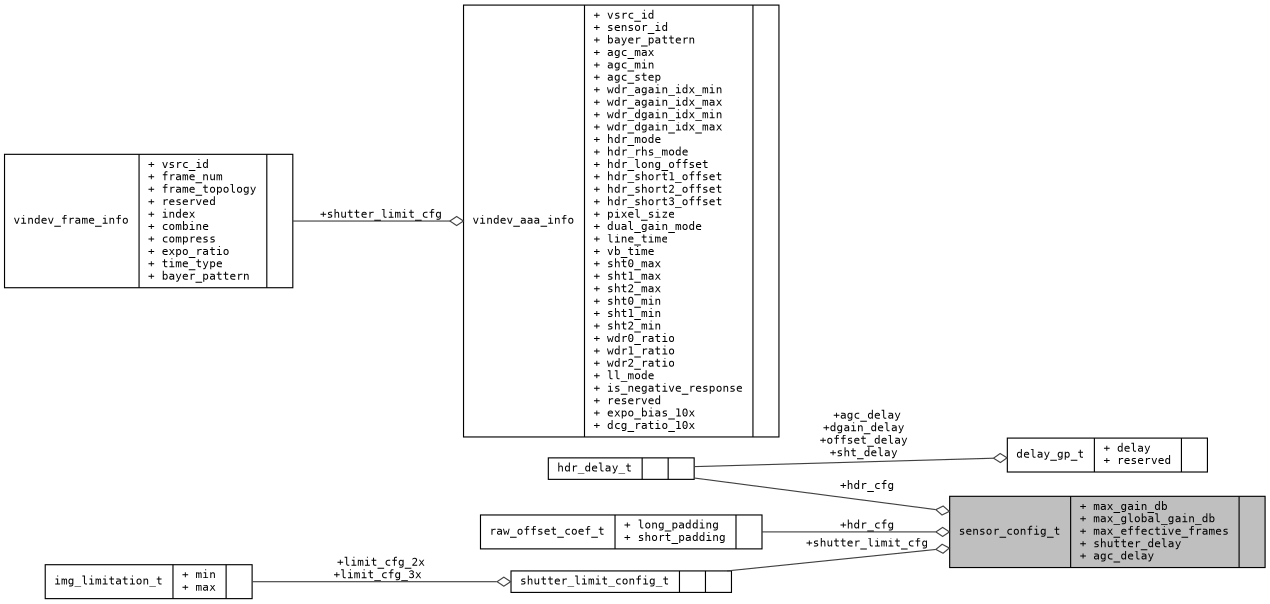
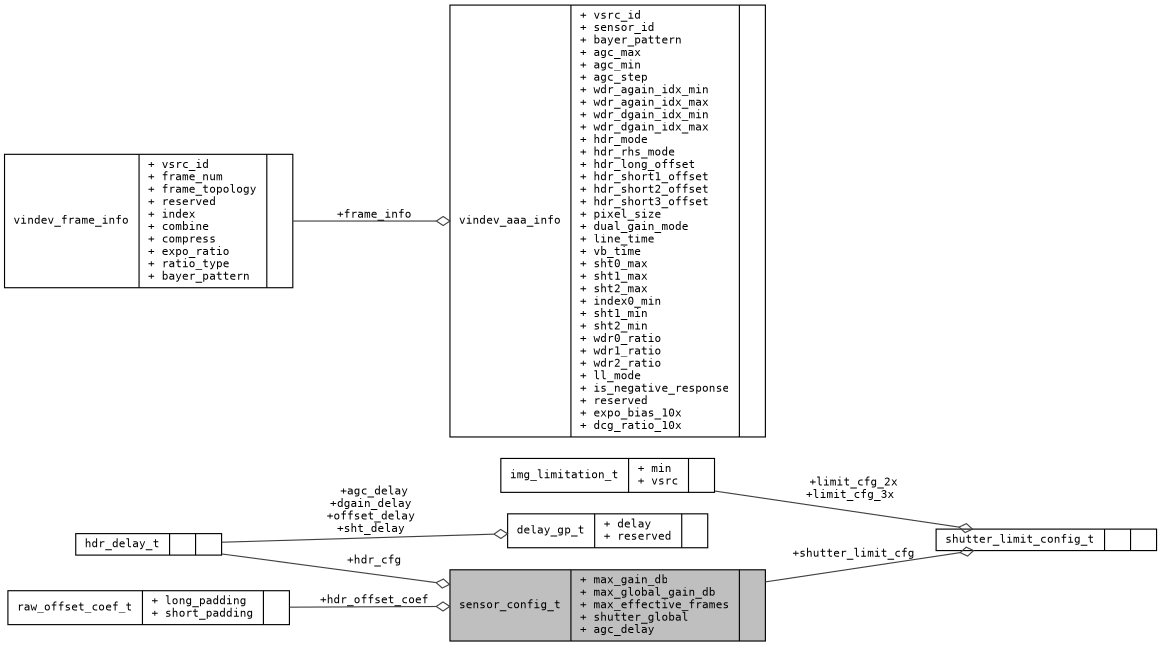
edge "vindev_frame_info" -> "vindev_aaa_info": label " +shutter_limit_cfg" -> " +frame_info"
node "vindev_frame_info": text "+ time_type" -> "+ ratio_type"
node "vindev_aaa_info": text "+ sht0_min" -> "+ index0_min"
edge "raw_offset_coef_t" -> "sensor_config_t": label " +hdr_cfg" -> " +hdr_offset_coef"
node "sensor_config_t": text "+ shutter_delay" -> "+ shutter_global"
edge "shutter_limit_config_t" -> "sensor_config_t": reversed
node "img_limitation_t": text "+ max" -> "+ vsrc"
